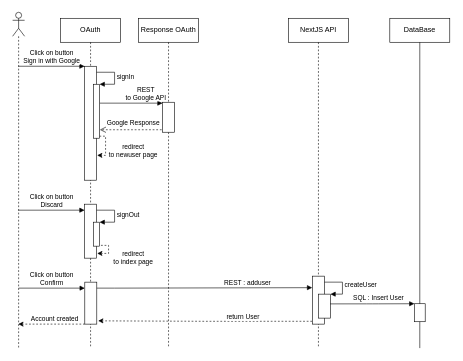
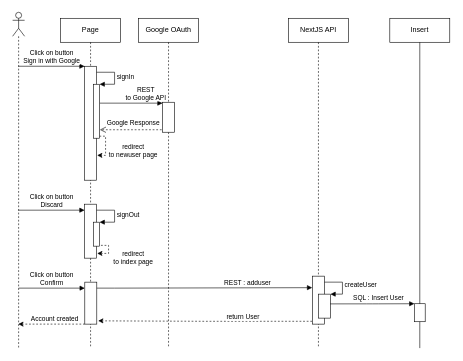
node "OAuth": label "OAuth" -> "Page"
node "Response OAuth": label "Response OAuth" -> "Google OAuth"
node "DataBase": label "DataBase" -> "Insert"
